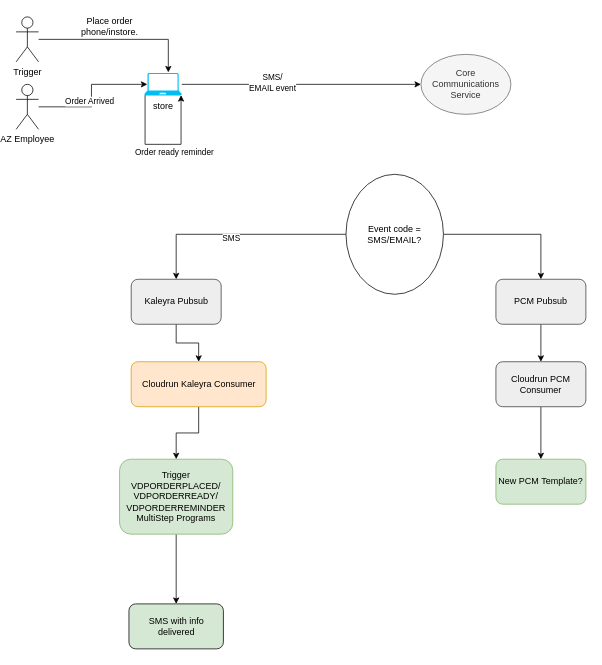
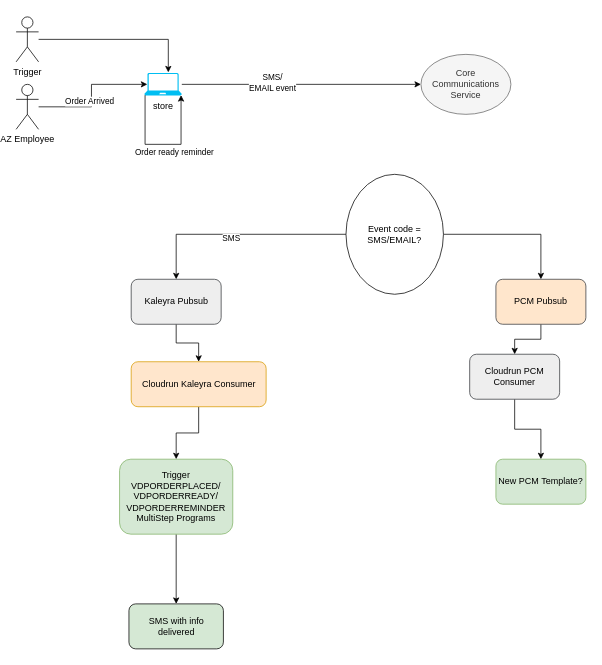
node "Place order phone/instore.": removed
node "PCM Pubsub": fillcolor #eeeeee -> #ffe6cc
node "Cloudrun PCM Consumer": moved (541, 384) -> (515, 377)
